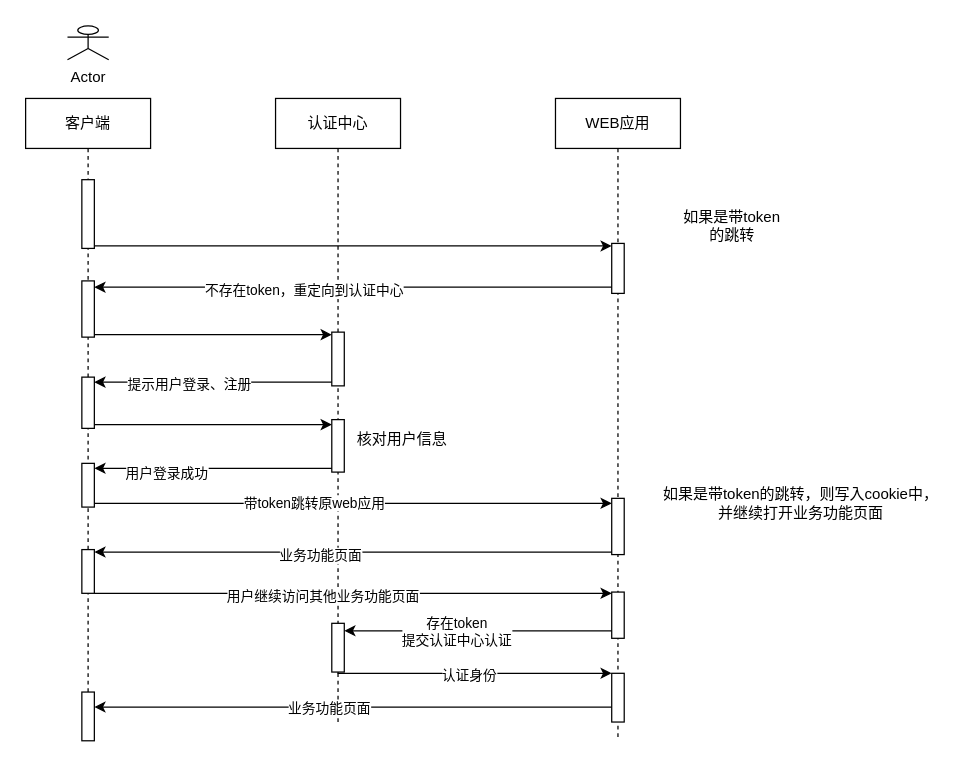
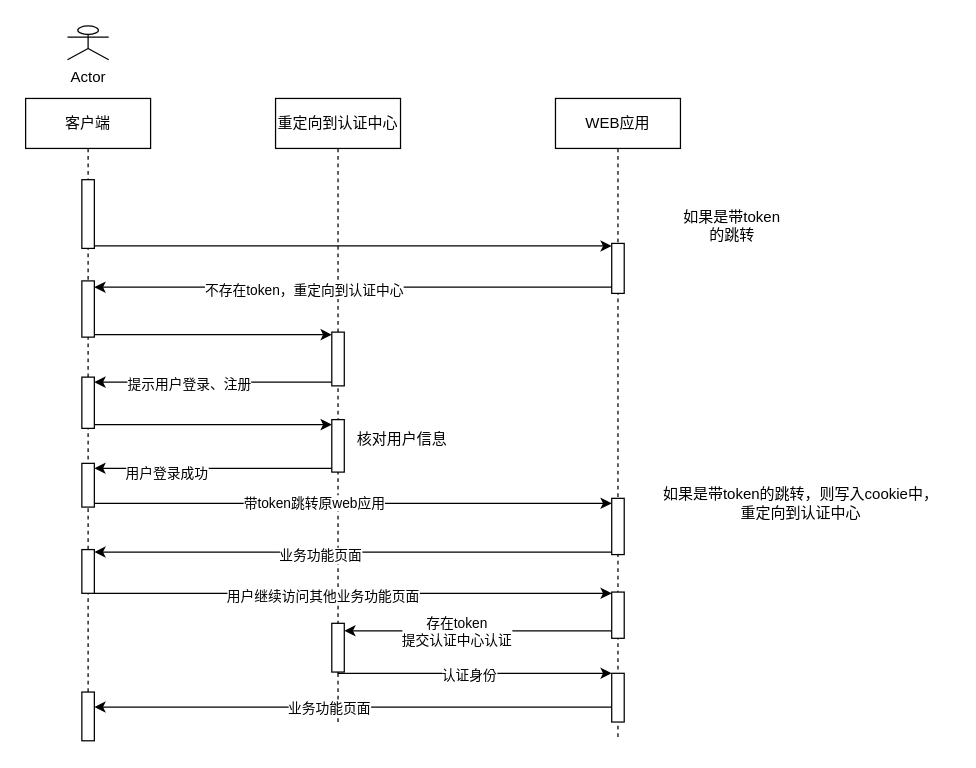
node "认证中心": label "认证中心" -> "重定向到认证中心"
node "如果是带token的跳转，则写入cookie中， 并继续打开业务功能页面": label "如果是带token的跳转，则写入cookie中， 并继续打开业务功能页面" -> "如果是带token的跳转，则写入cookie中， 重定向到认证中心"
